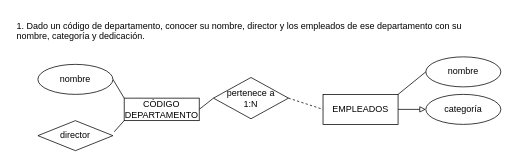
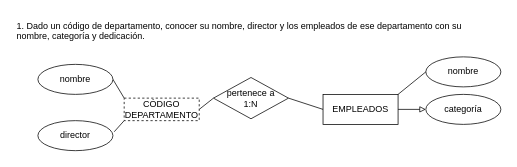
edge "pertenece a 1:N" -- "EMPLEADOS": style dashed -> solid
node "CÓDIGO DEPARTAMENTO": style solid -> dashed
node "director": shape diamond -> ellipse
